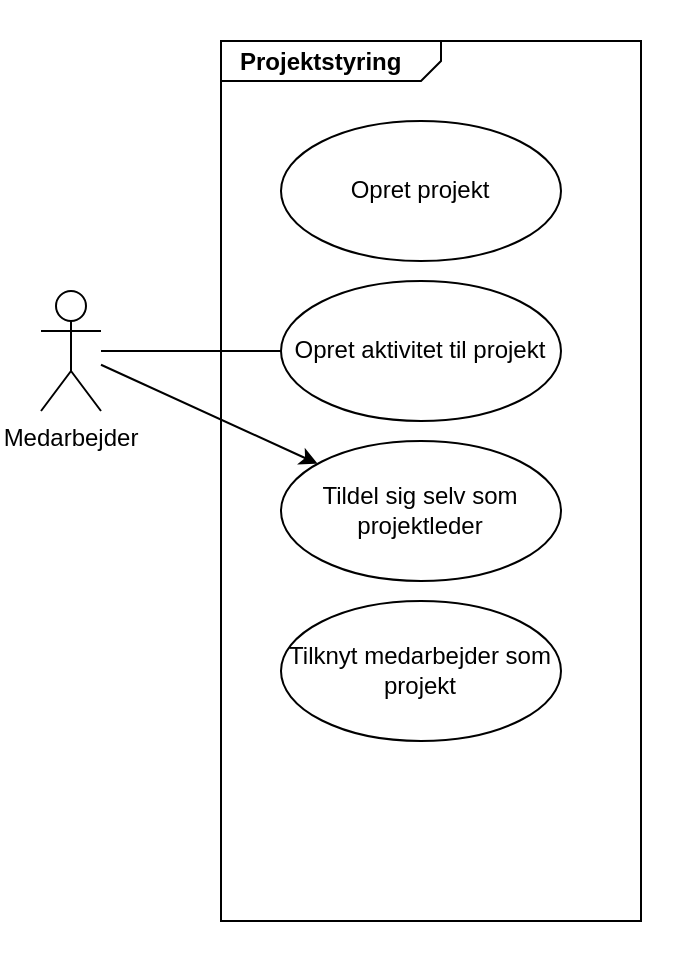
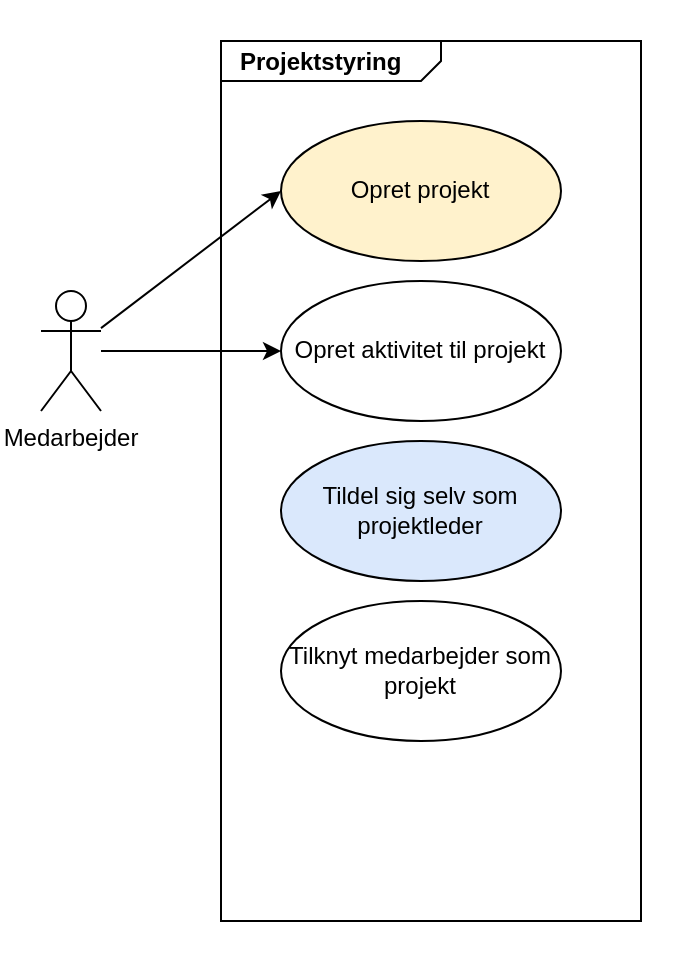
node "Opret projekt": fillcolor #ffffff -> #fff2cc
edge "Medarbejder" -- "Opret aktivitet til projekt": arrowhead none -> classic
edge "Medarbejder" -> "Tildel sig selv som projektleder": now "Medarbejder" -> "Opret projekt"
node "Tildel sig selv som projektleder": fillcolor #ffffff -> #dae8fc
